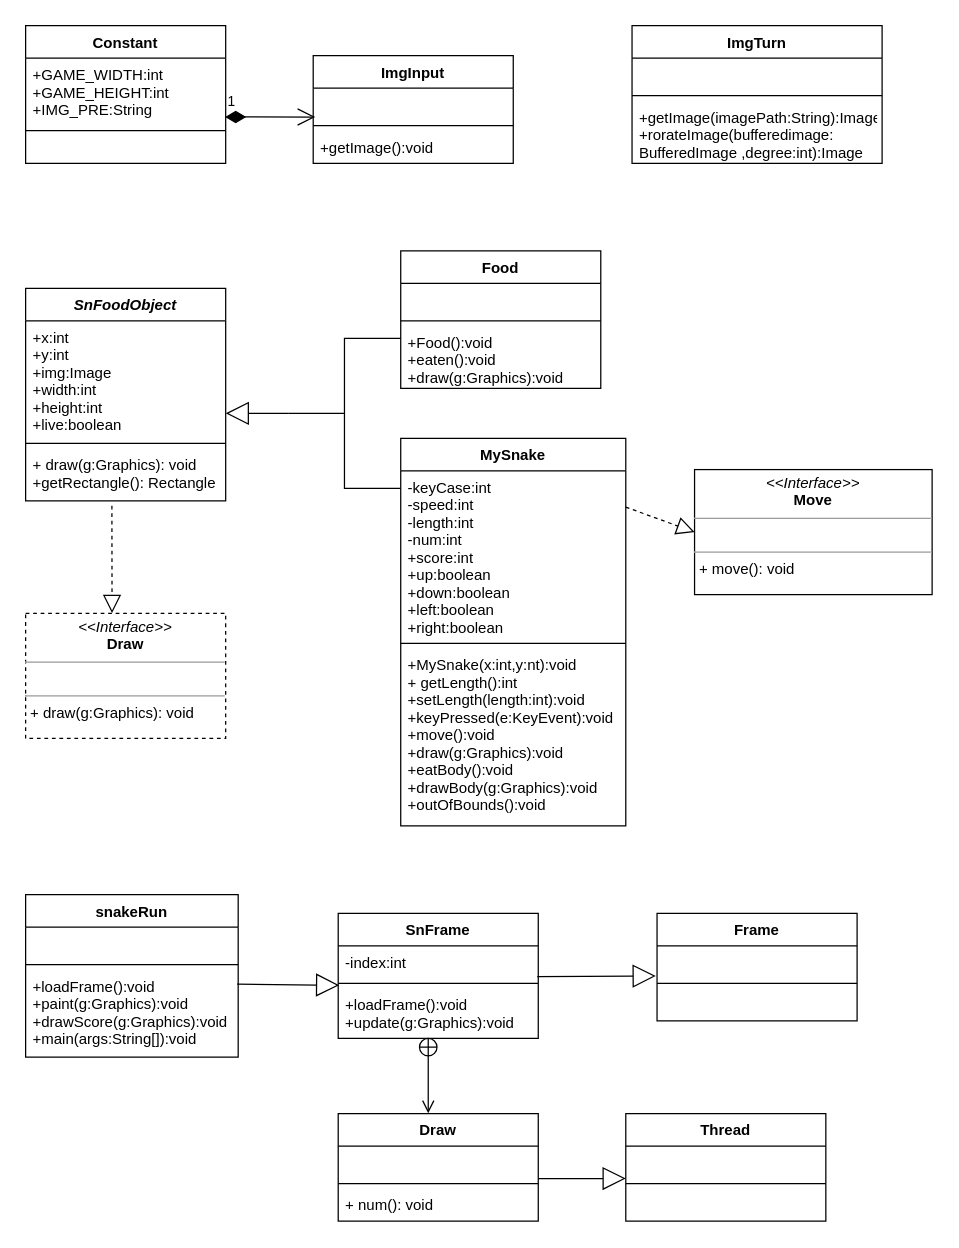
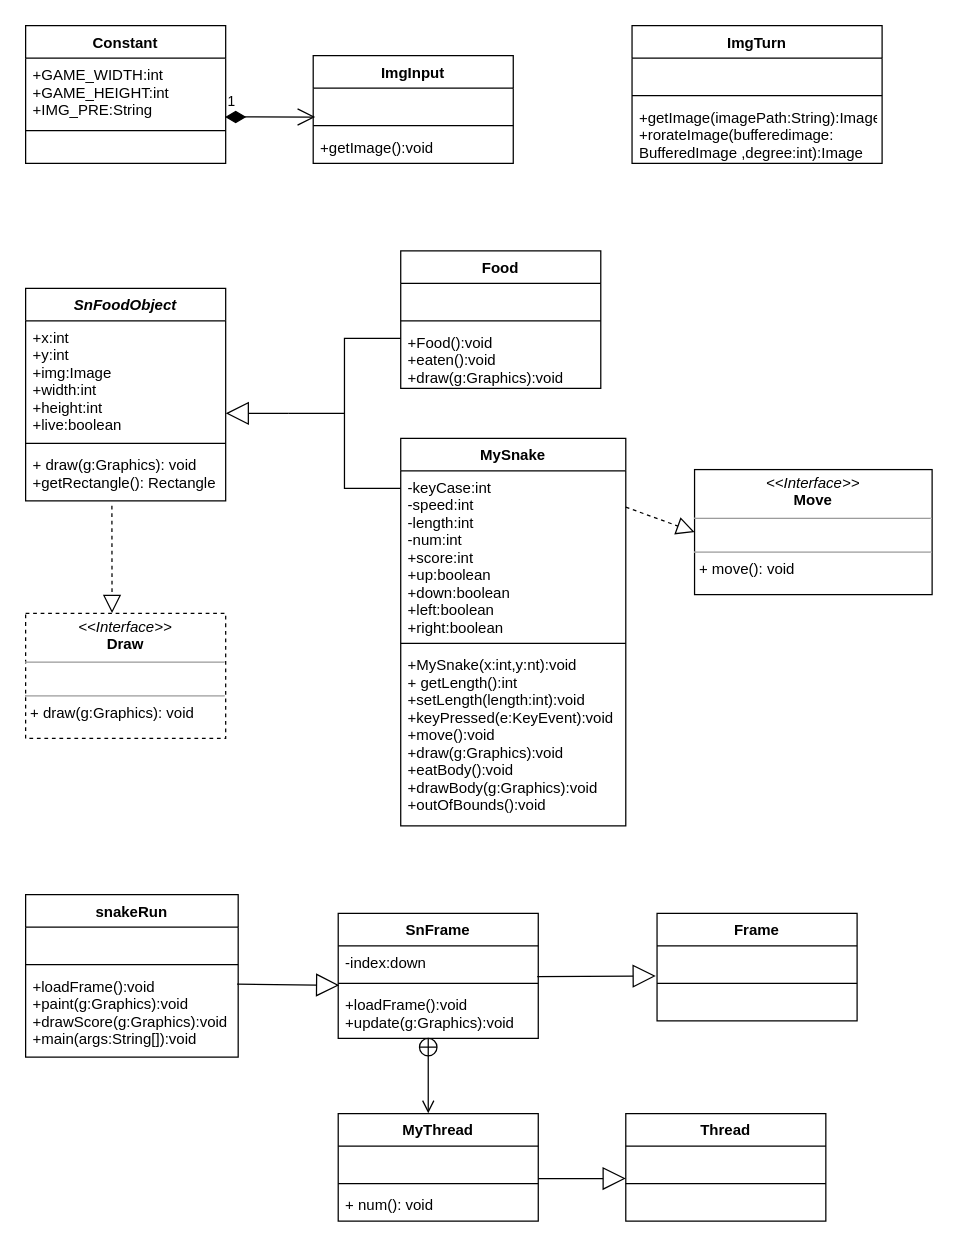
node "-index:int": label "-index:int" -> "-index:down"
node "Draw": label "Draw" -> "MyThread"
